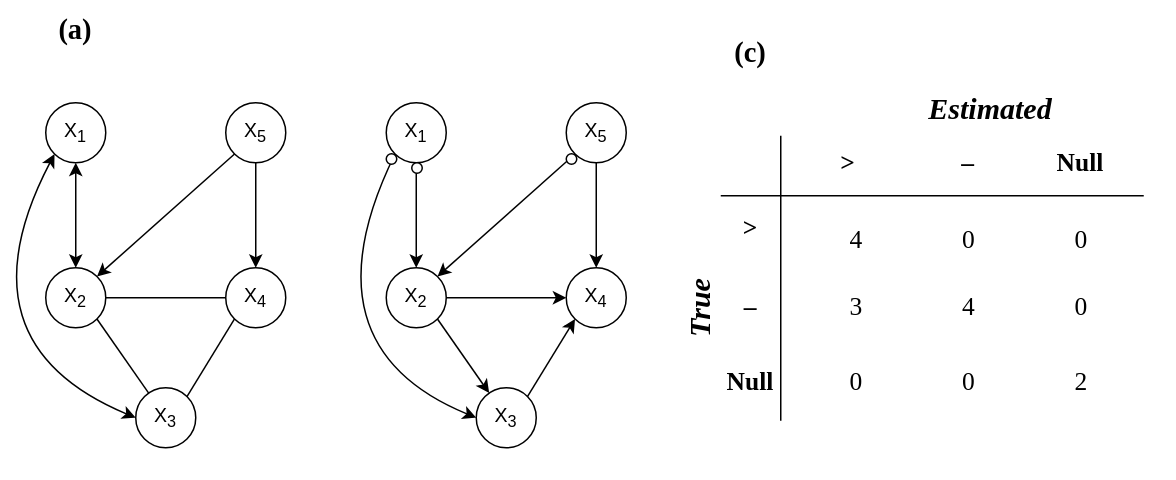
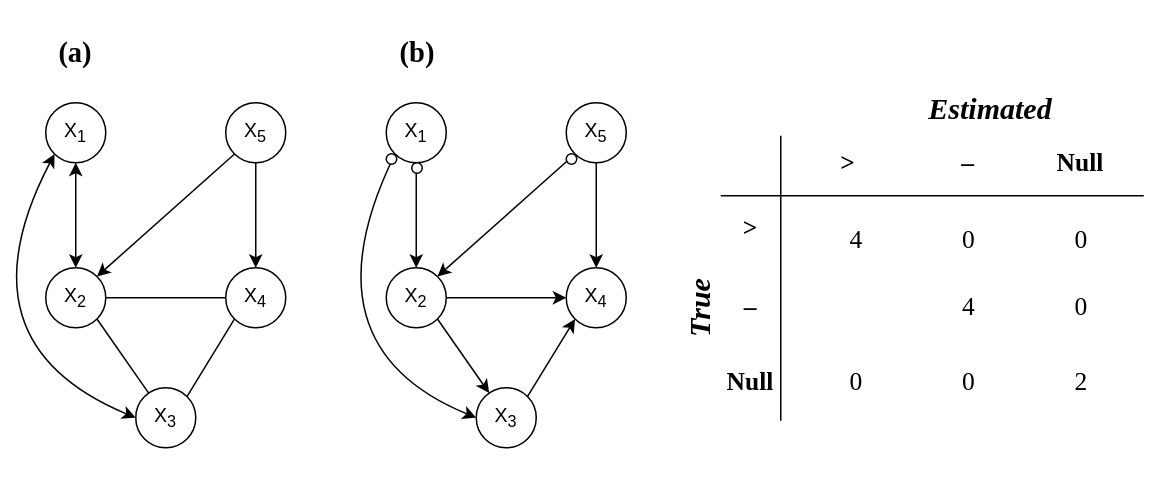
node "(a)": moved (76, 31) -> (76, 53)
node "(b)": added
node "(c)": removed
node "3": removed
